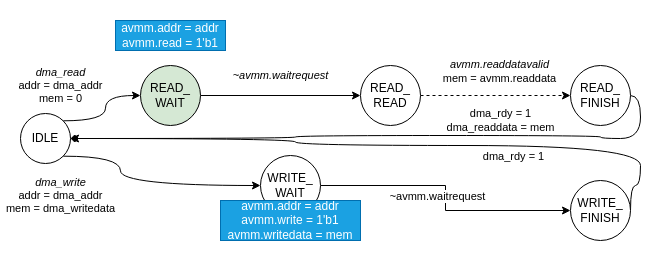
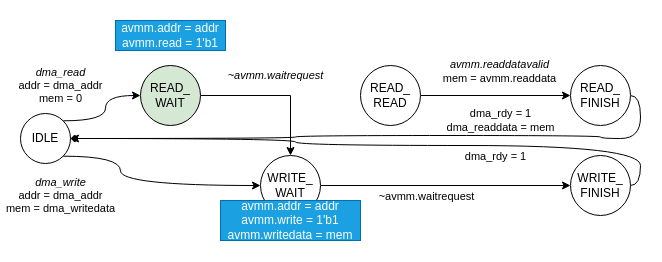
edge "READ_ WAIT" -> "READ_ READ": now "READ_ WAIT" -> "WRITE_ WAIT"
edge "READ_ READ" -> "READ_ FINISH": style dashed -> solid
node "WRITE_ FINISH": moved (601, 211) -> (601, 186)
